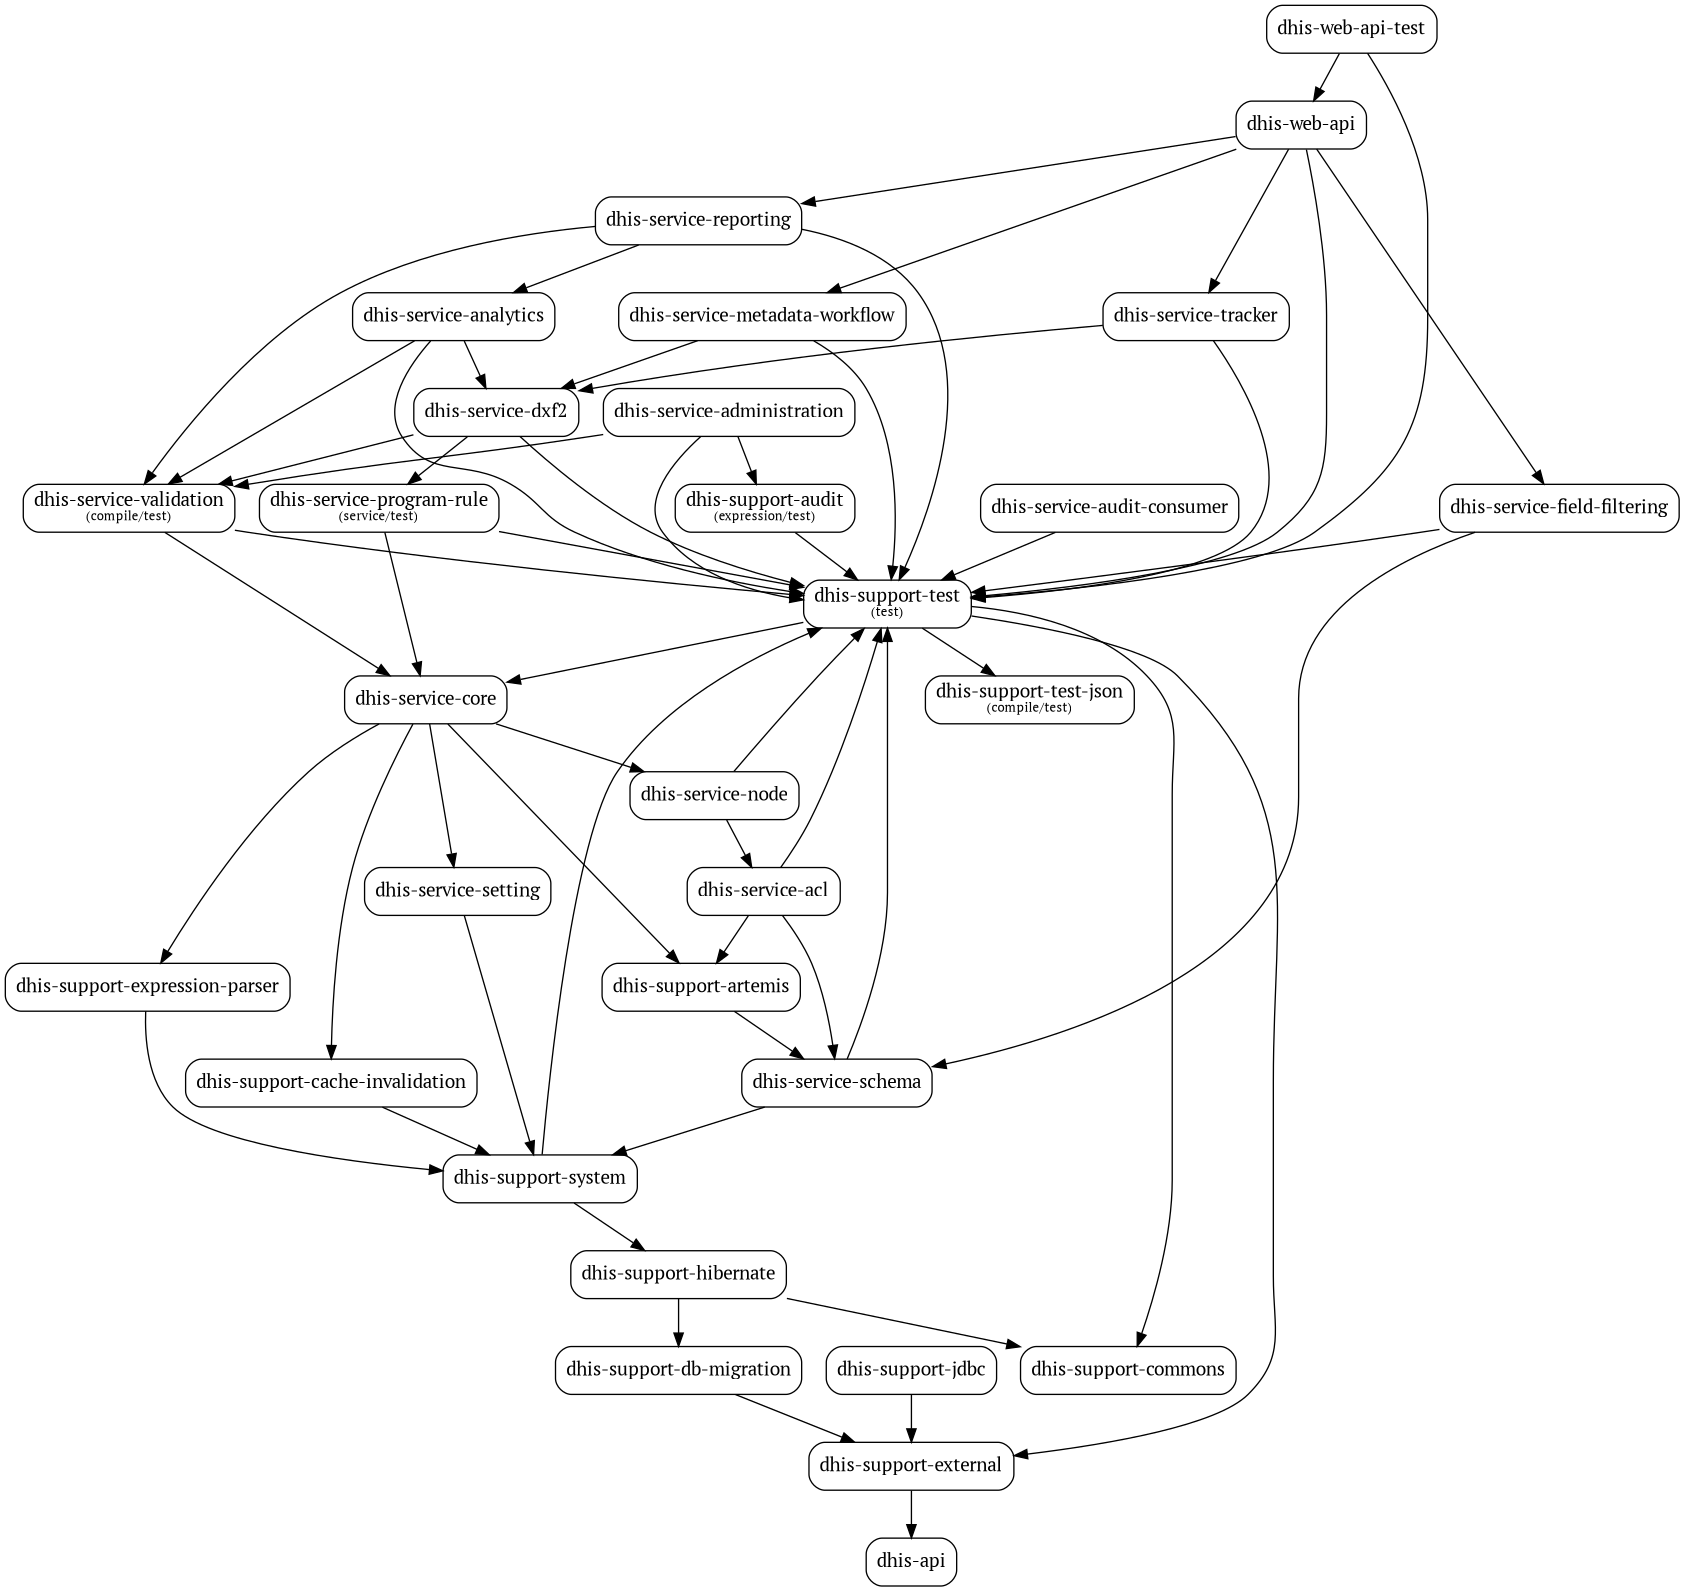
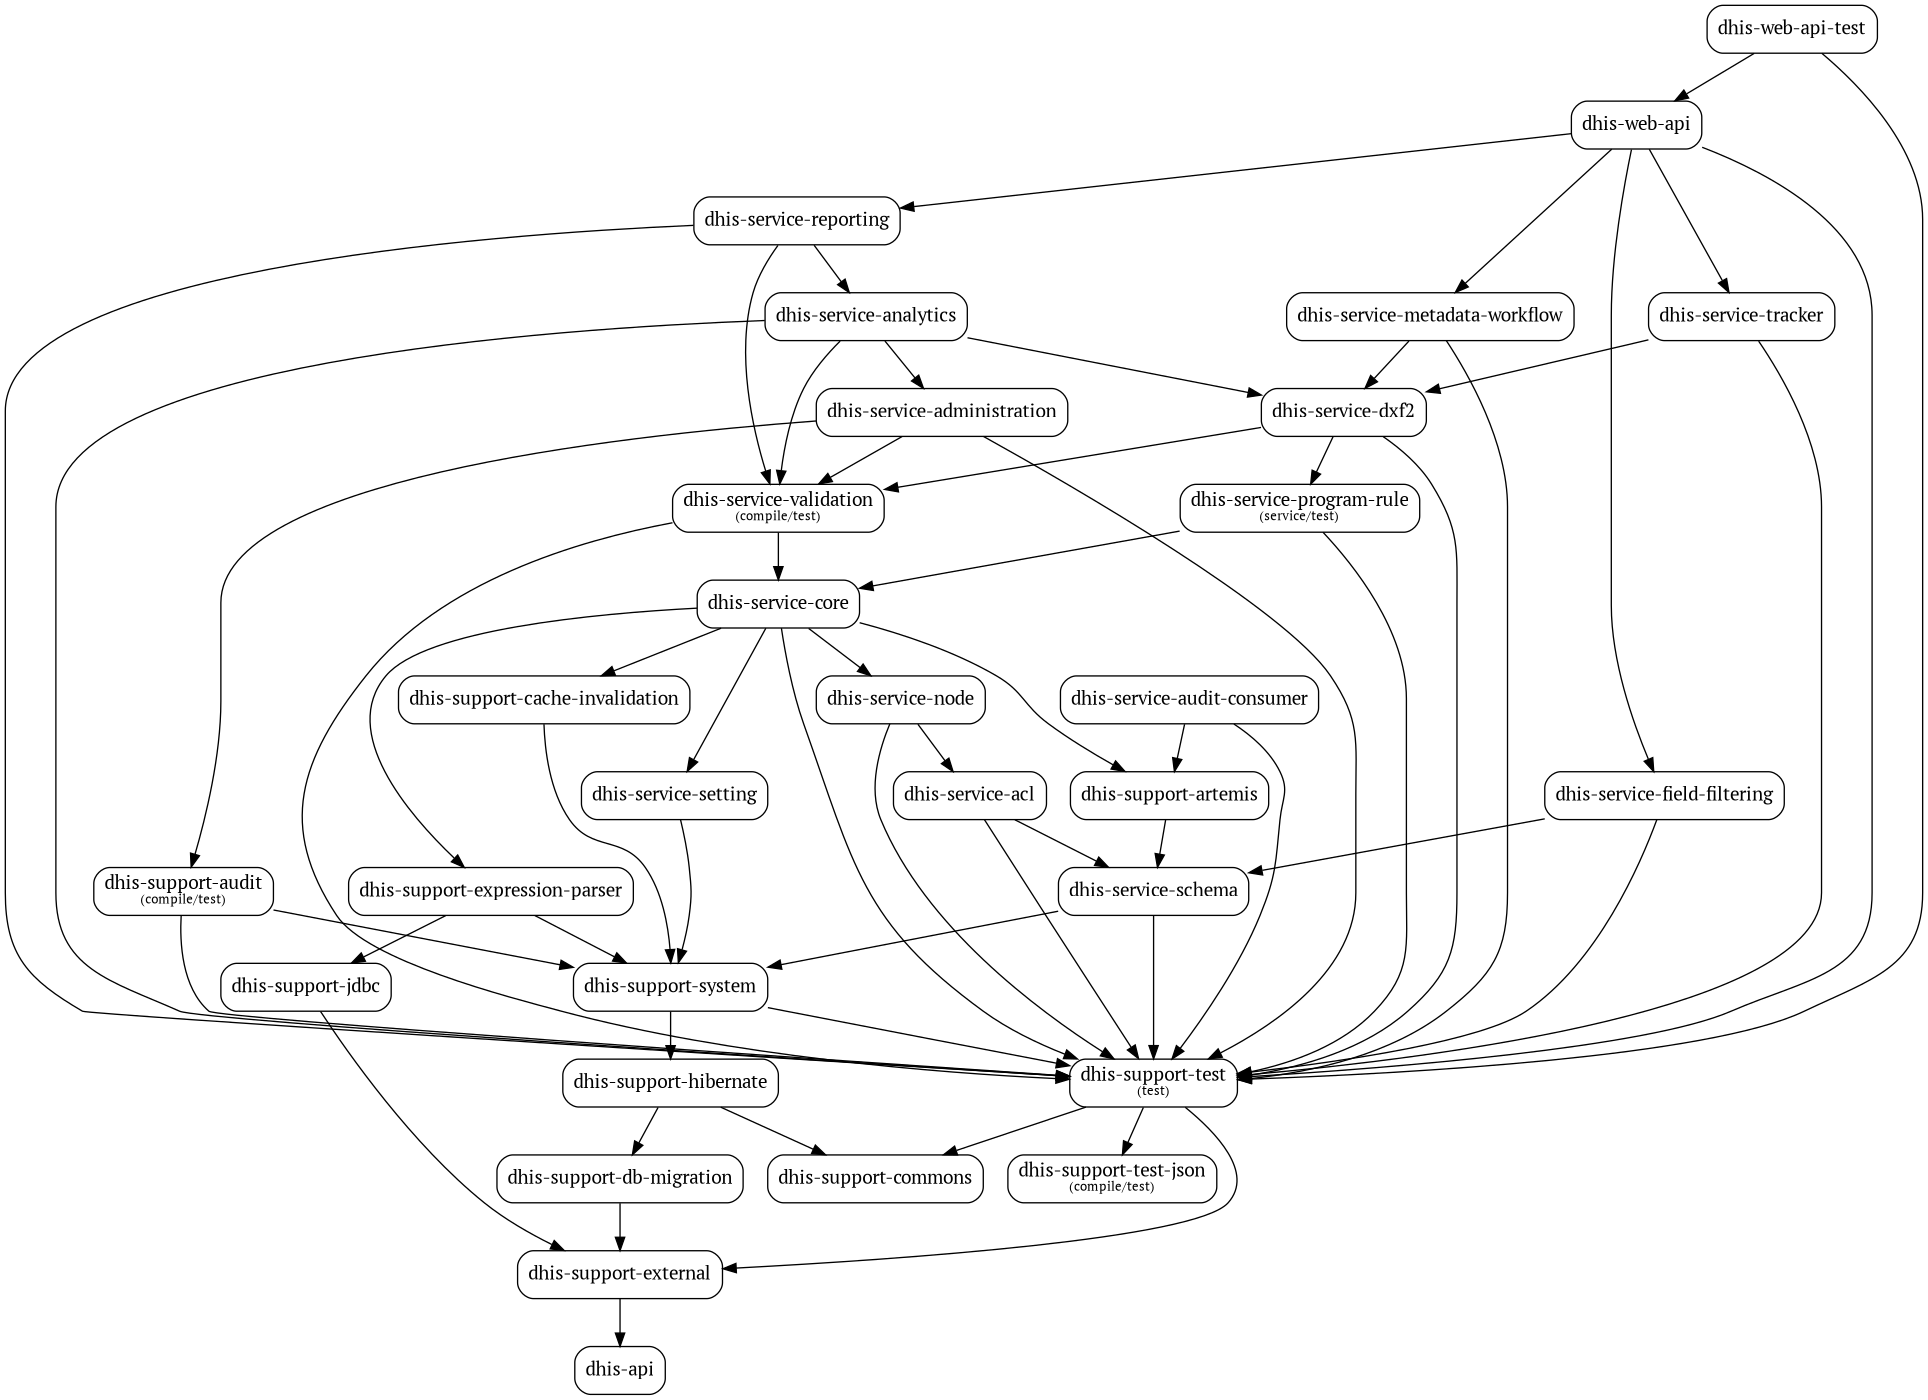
edge "dhis-service-analytics" -> "dhis-service-administration": added
node "dhis-support-audit": text "(expression/test)" -> "(compile/test)"
edge "dhis-support-test" -> "dhis-service-core": reversed
edge "dhis-service-acl" -> "dhis-support-artemis": now "dhis-service-audit-consumer" -> "dhis-support-artemis"
edge "dhis-support-audit" -> "dhis-support-system": added
edge "dhis-support-expression-parser" -> "dhis-support-jdbc": added
